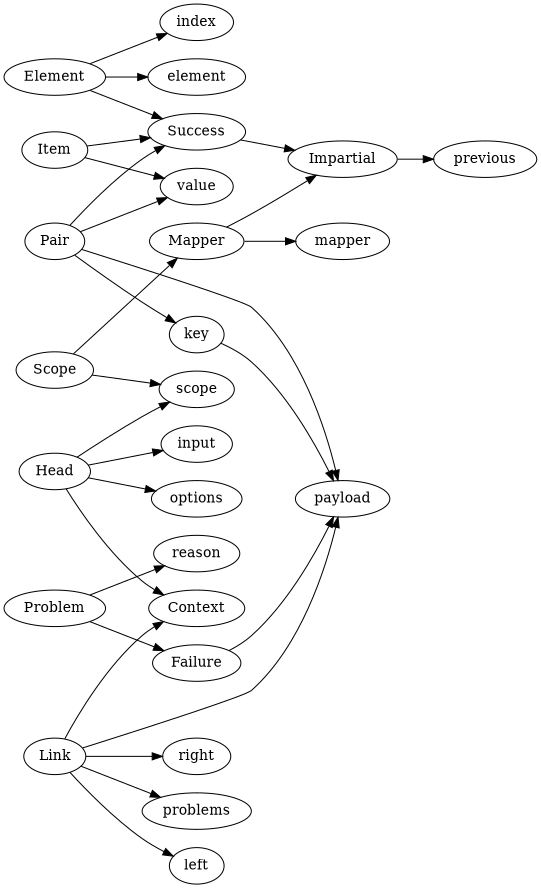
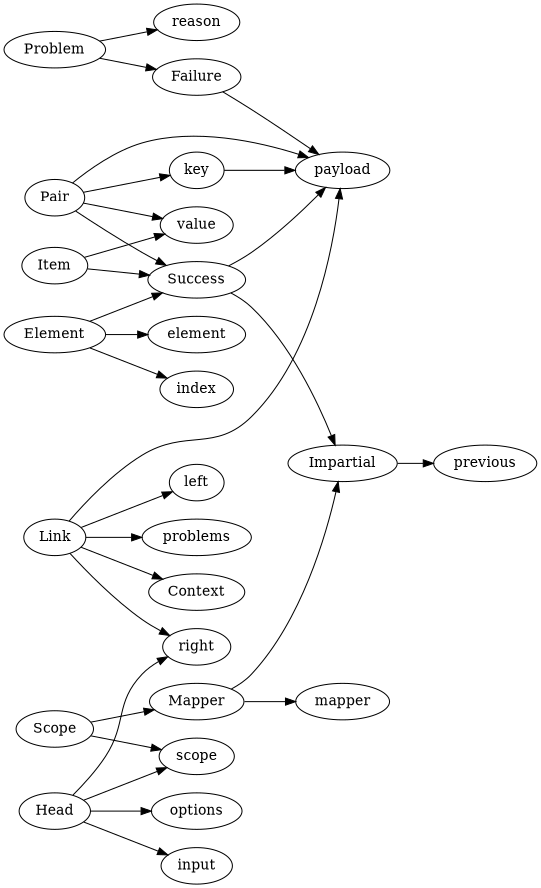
edge "Success" -> "payload": added
edge "Head" -> "Context": now "Head" -> "right"
